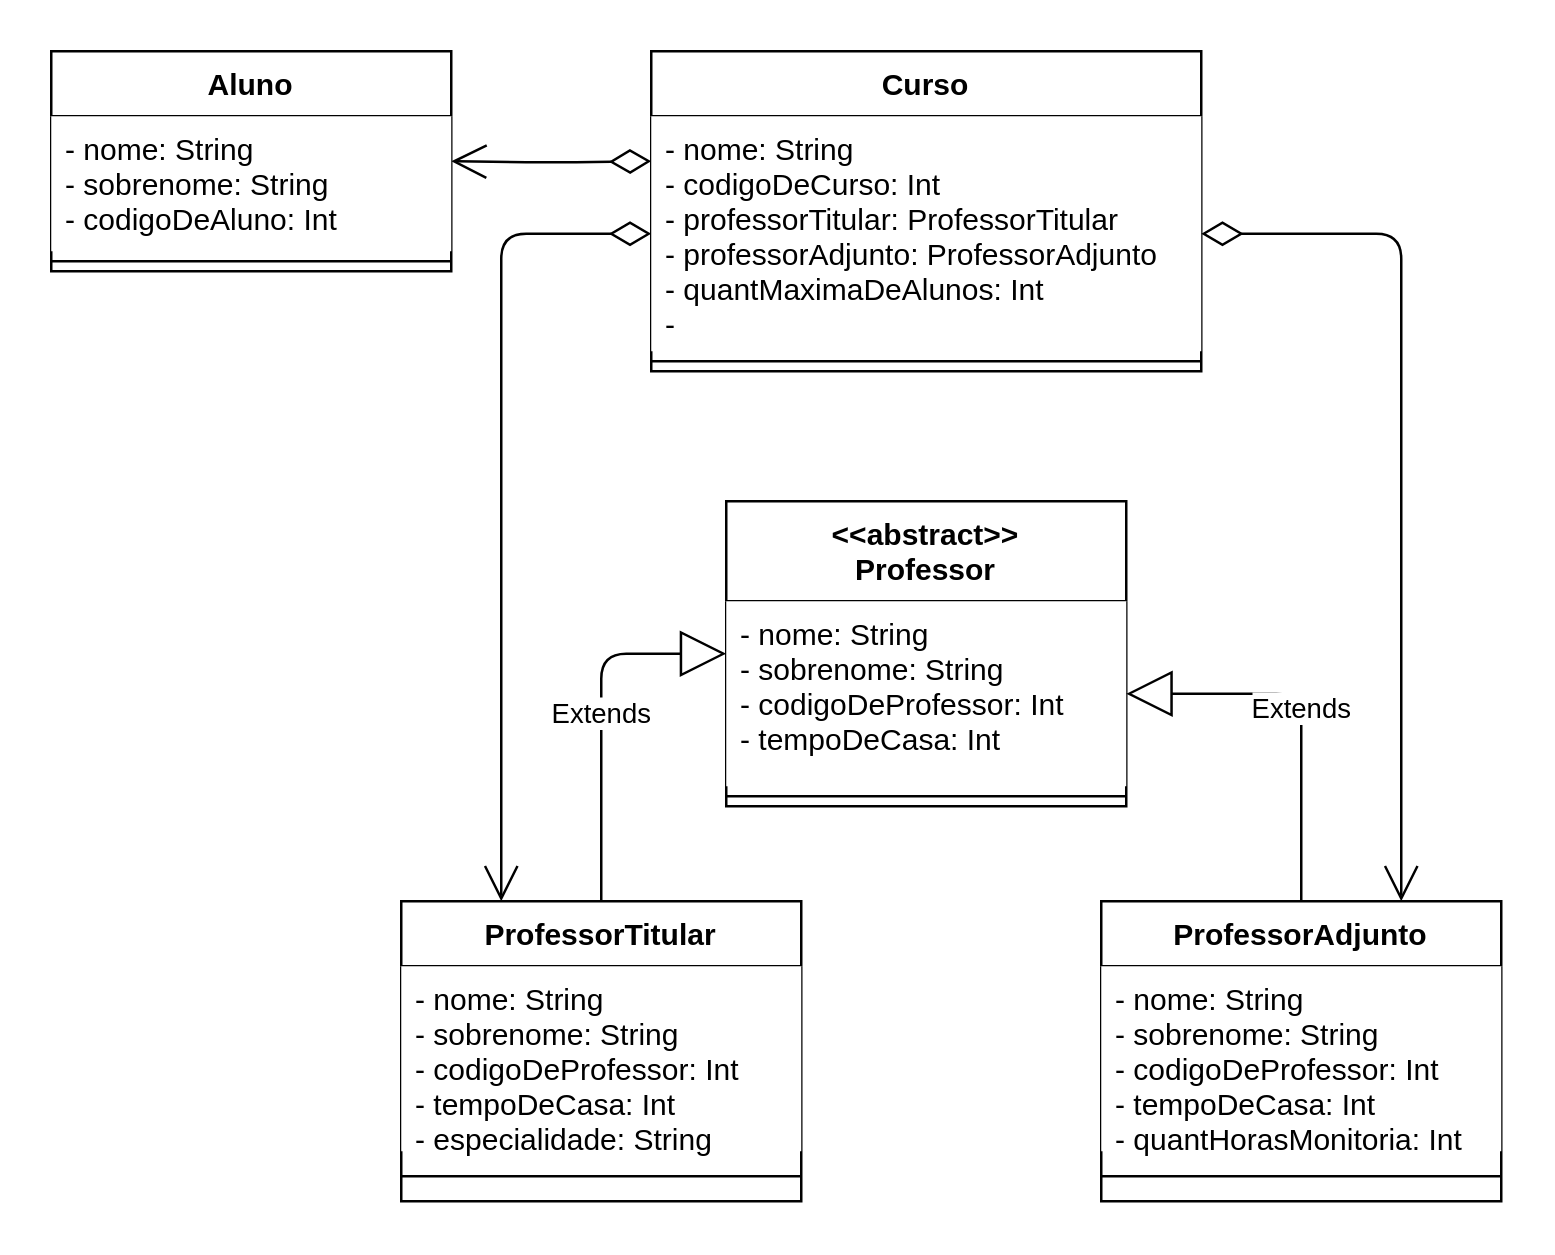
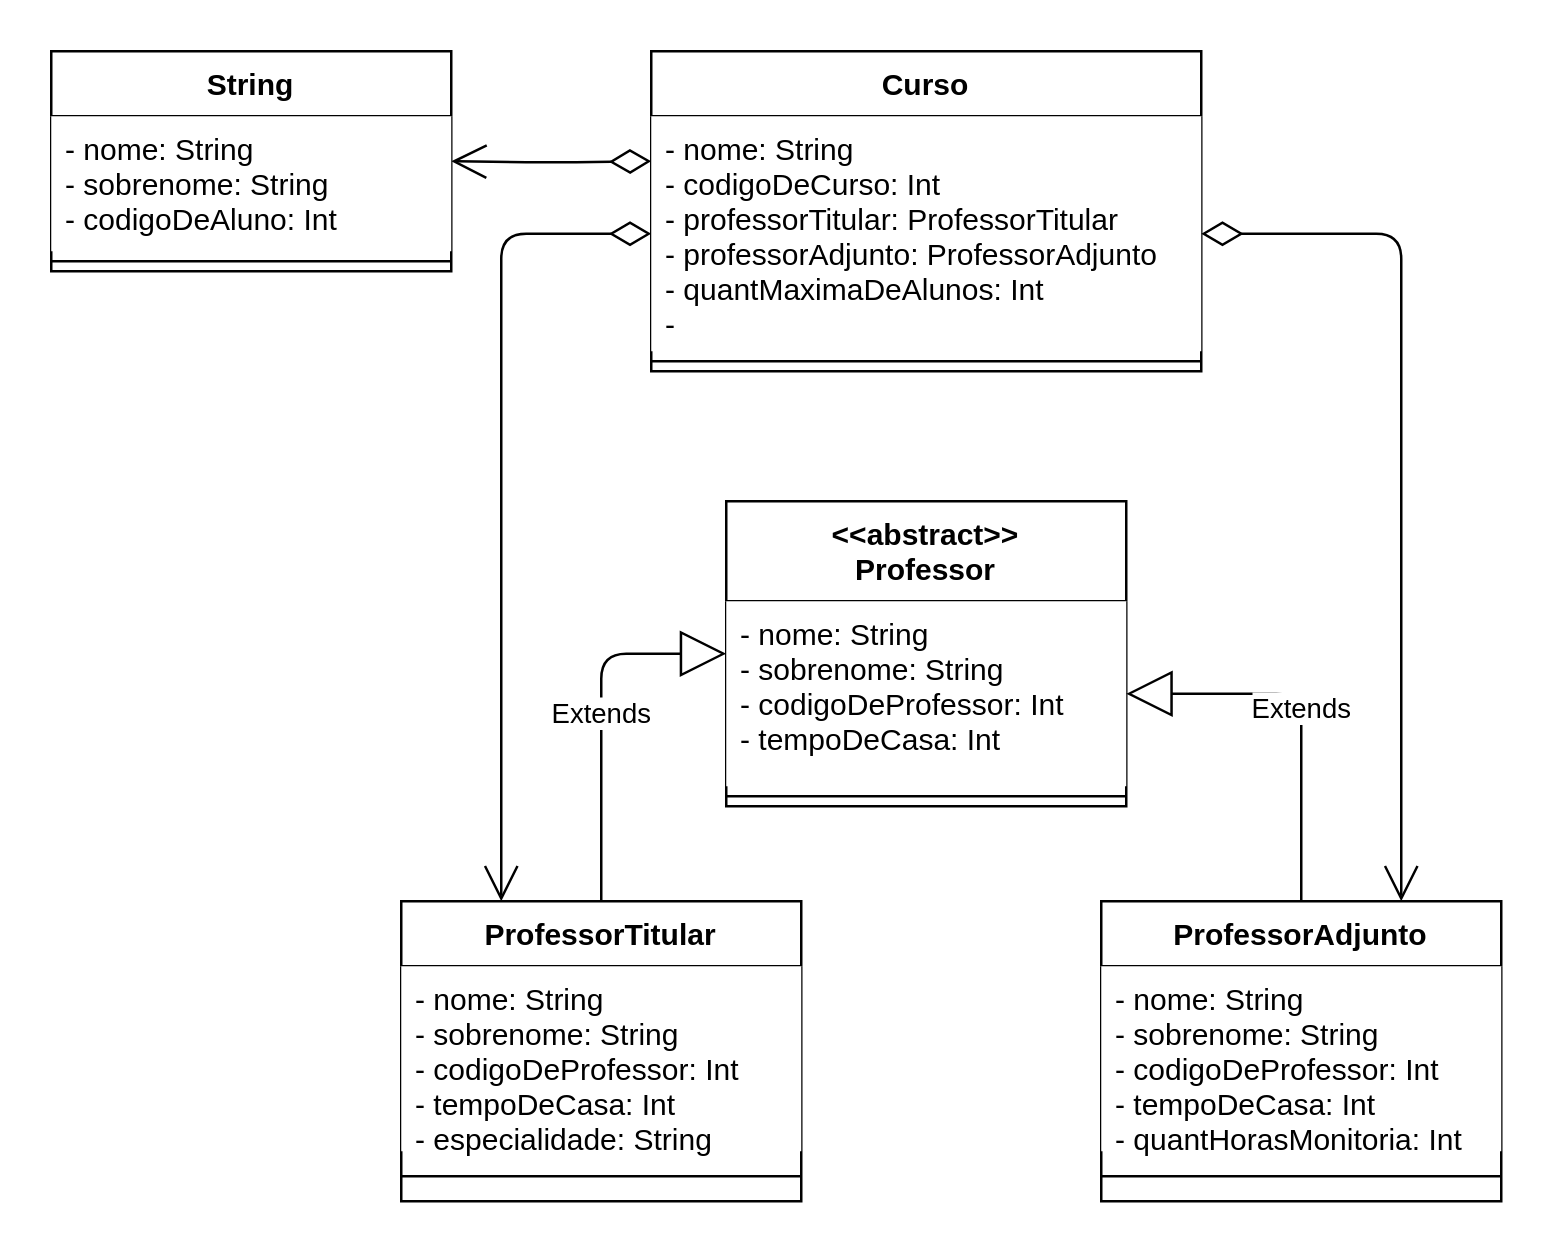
node "Aluno": label "Aluno" -> "String"
